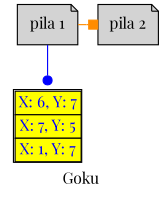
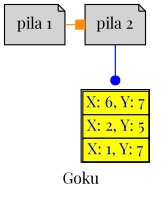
edge "pila 1" -> "X: 6, Y: 7": now "pila 2" -> "X: 6, Y: 7"
node "X: 6, Y: 7": text "X: 7, Y: 5" -> "X: 2, Y: 5"
